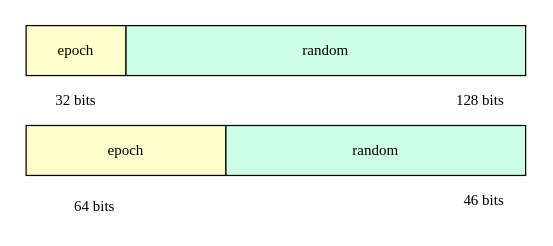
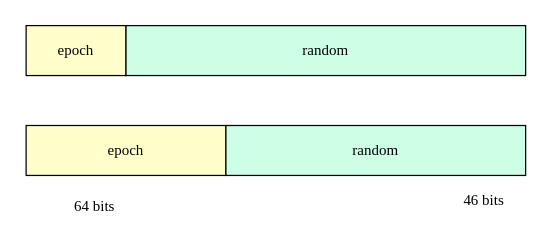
node "32 bits": removed
node "128 bits": removed
